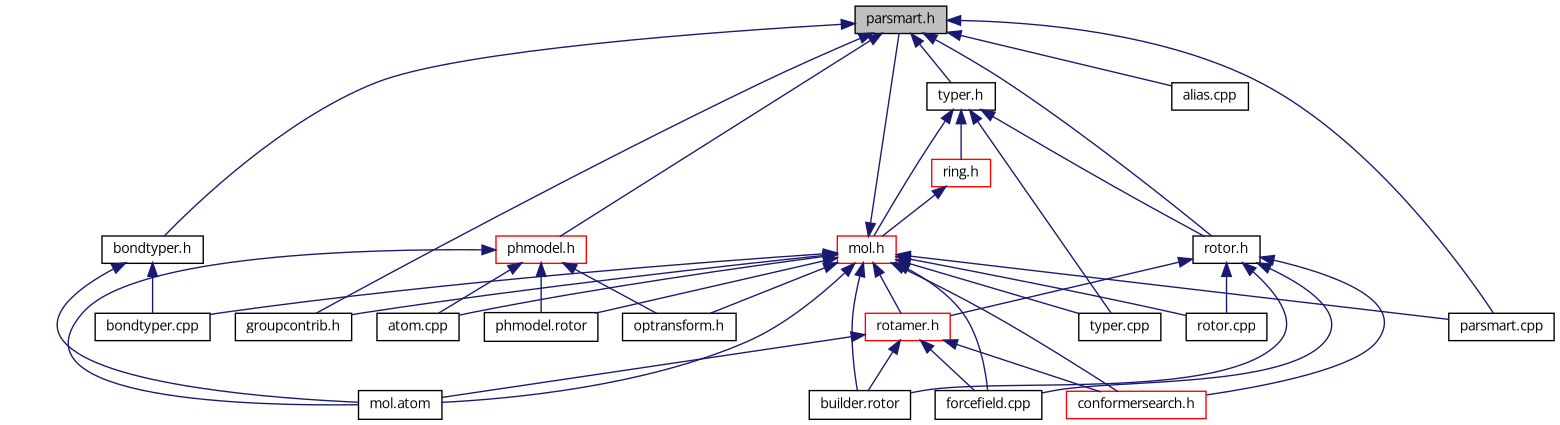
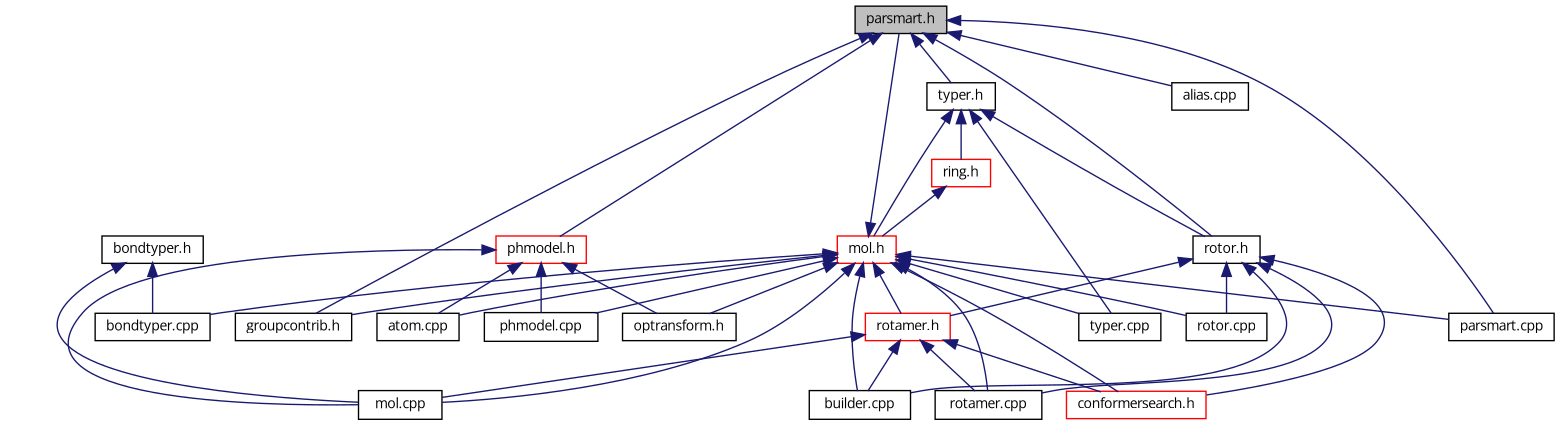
edge "bondtyper.h" -> "parsmart.h": removed
node "phmodel.rotor": label "phmodel.rotor" -> "phmodel.cpp"
node "mol.atom": label "mol.atom" -> "mol.cpp"
node "builder.rotor": label "builder.rotor" -> "builder.cpp"
node "forcefield.cpp": label "forcefield.cpp" -> "rotamer.cpp"
